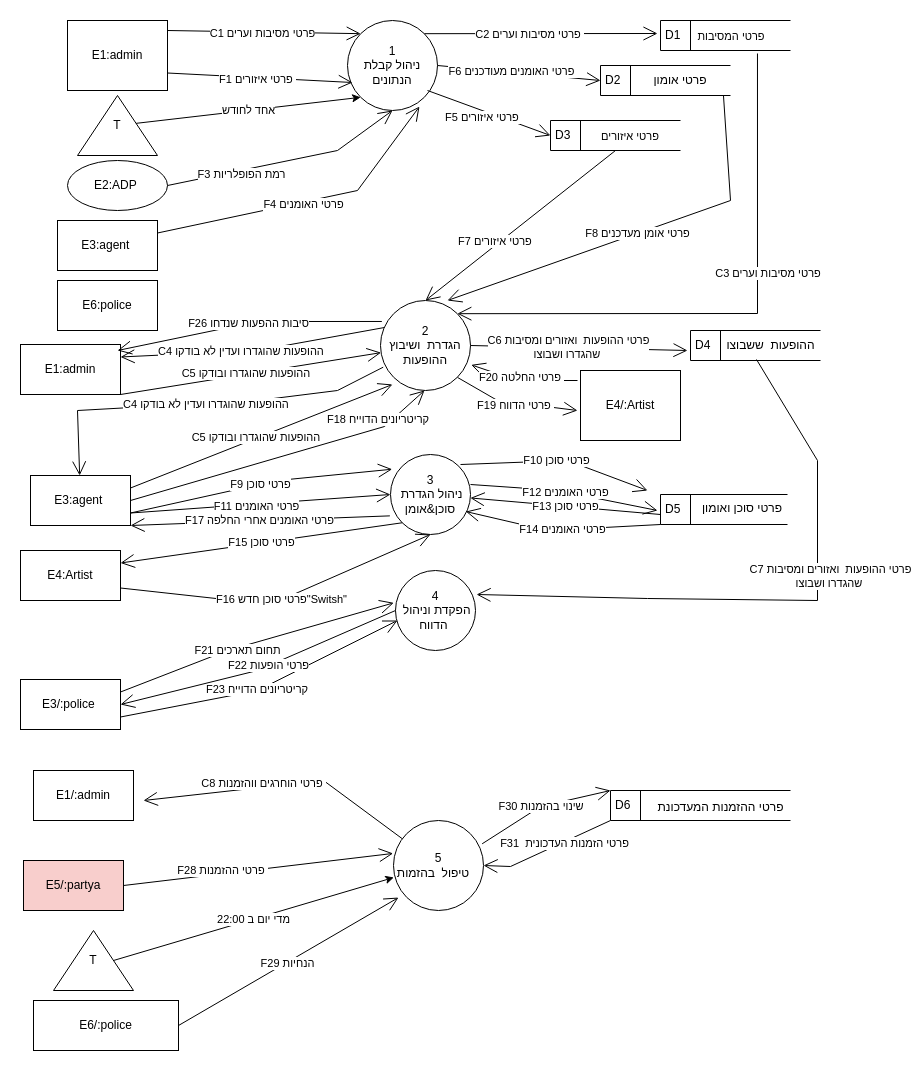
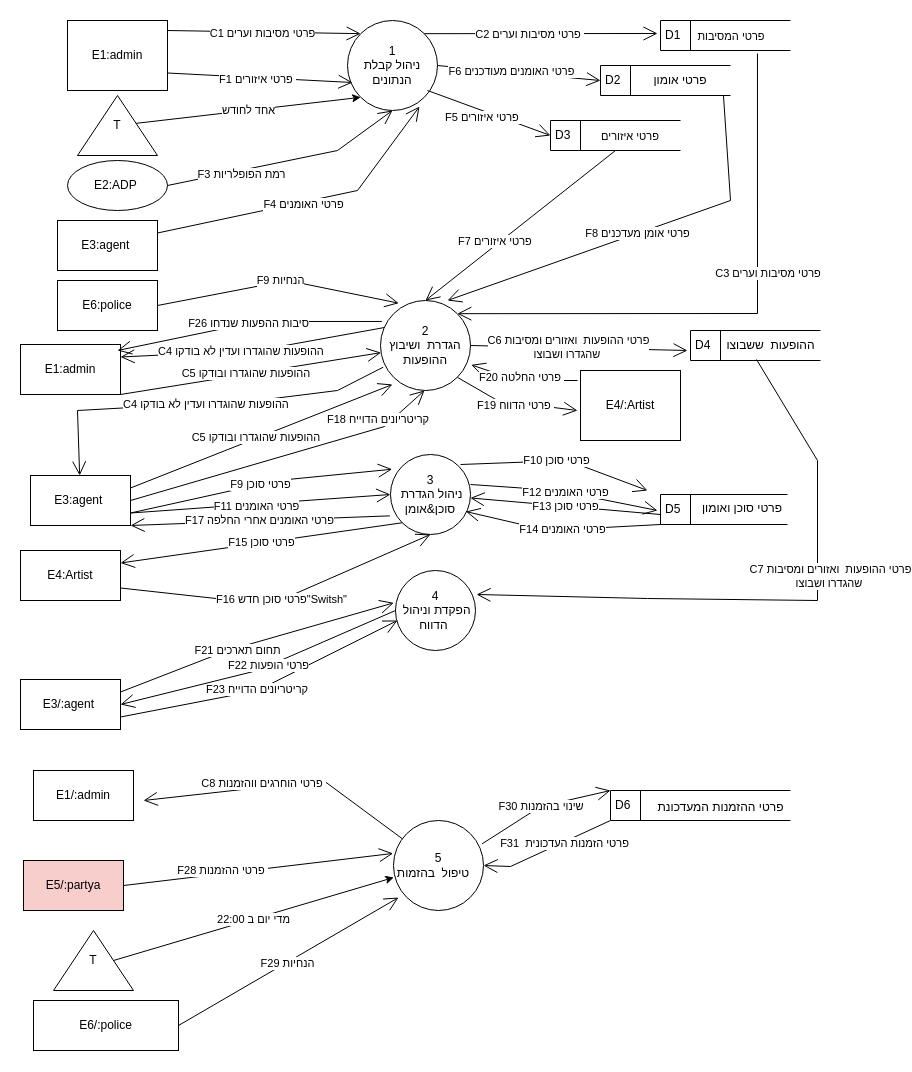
edge "E6:police" -> "2 הגדרת ושיבוץ ההופעות": added, label "F9 הנחיות"
node "E3/:police": label "E3/:police" -> "E3/:agent"
